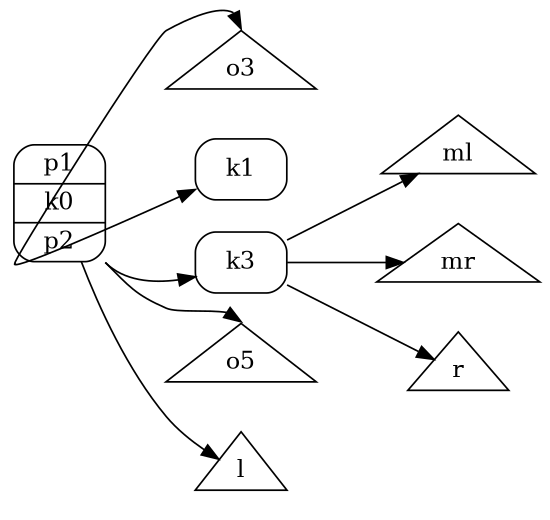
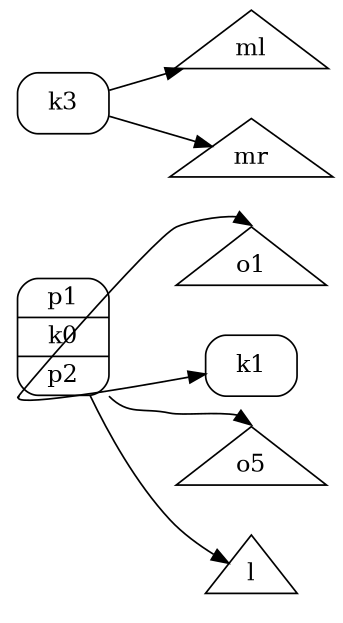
node "o3": label "o3" -> "o1"
edge "p1" -> "k3": removed
node "r": removed
